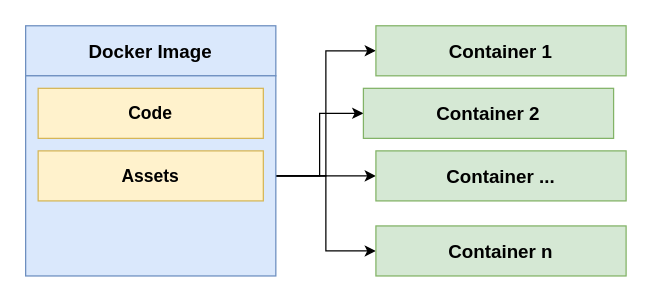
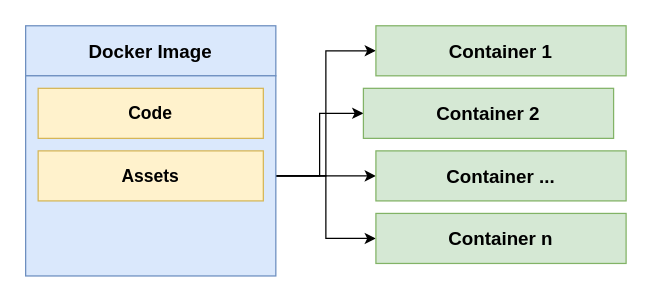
node "Container n": moved (501, 251) -> (501, 238)
